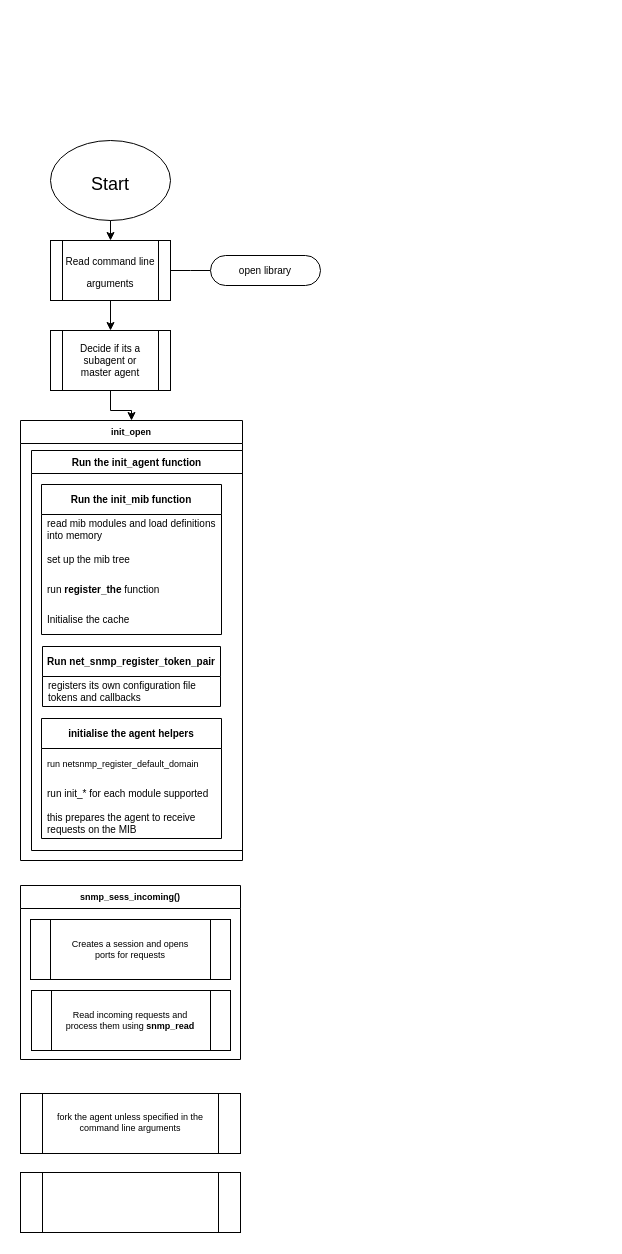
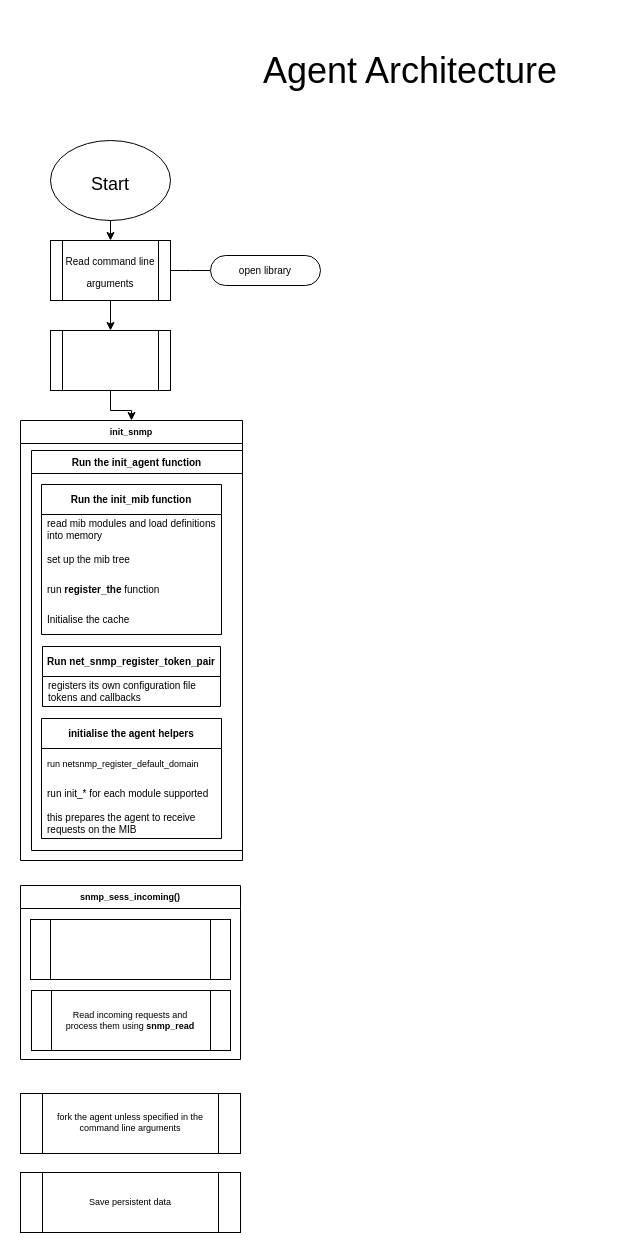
node "Agent Architecture": added
node "Decide if its a subagent or master agent": removed
node "init_open": label "init_open" -> "init_snmp"
node "Creates a session and opens ports for requests": removed
node "Save persistent data": added
